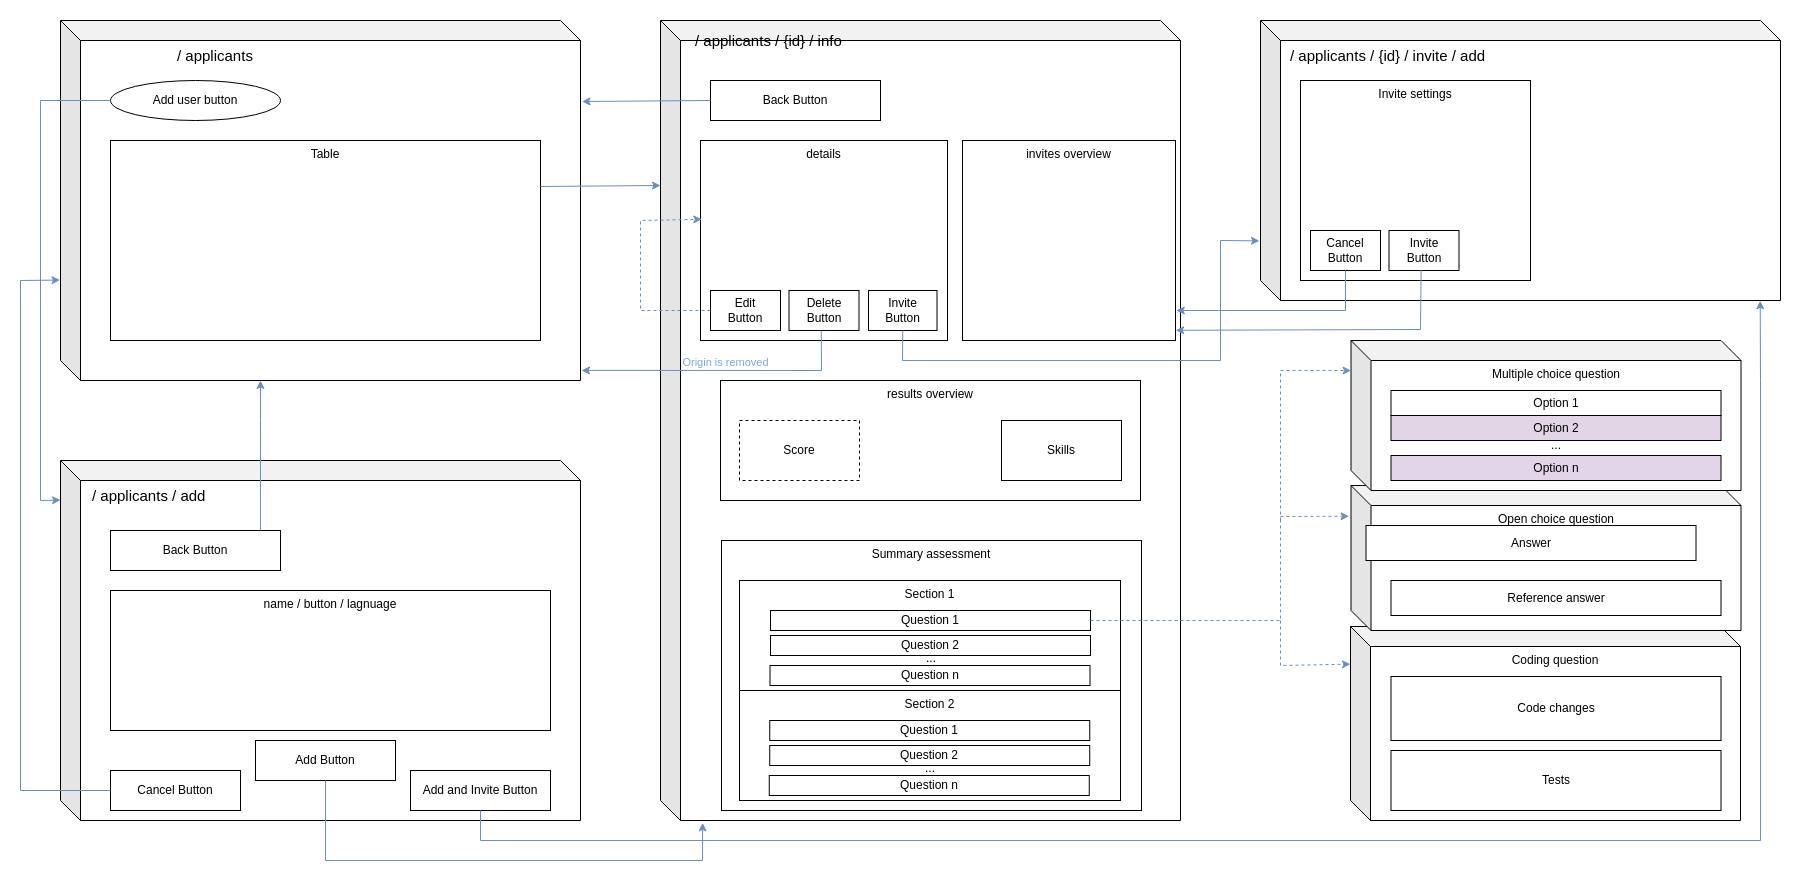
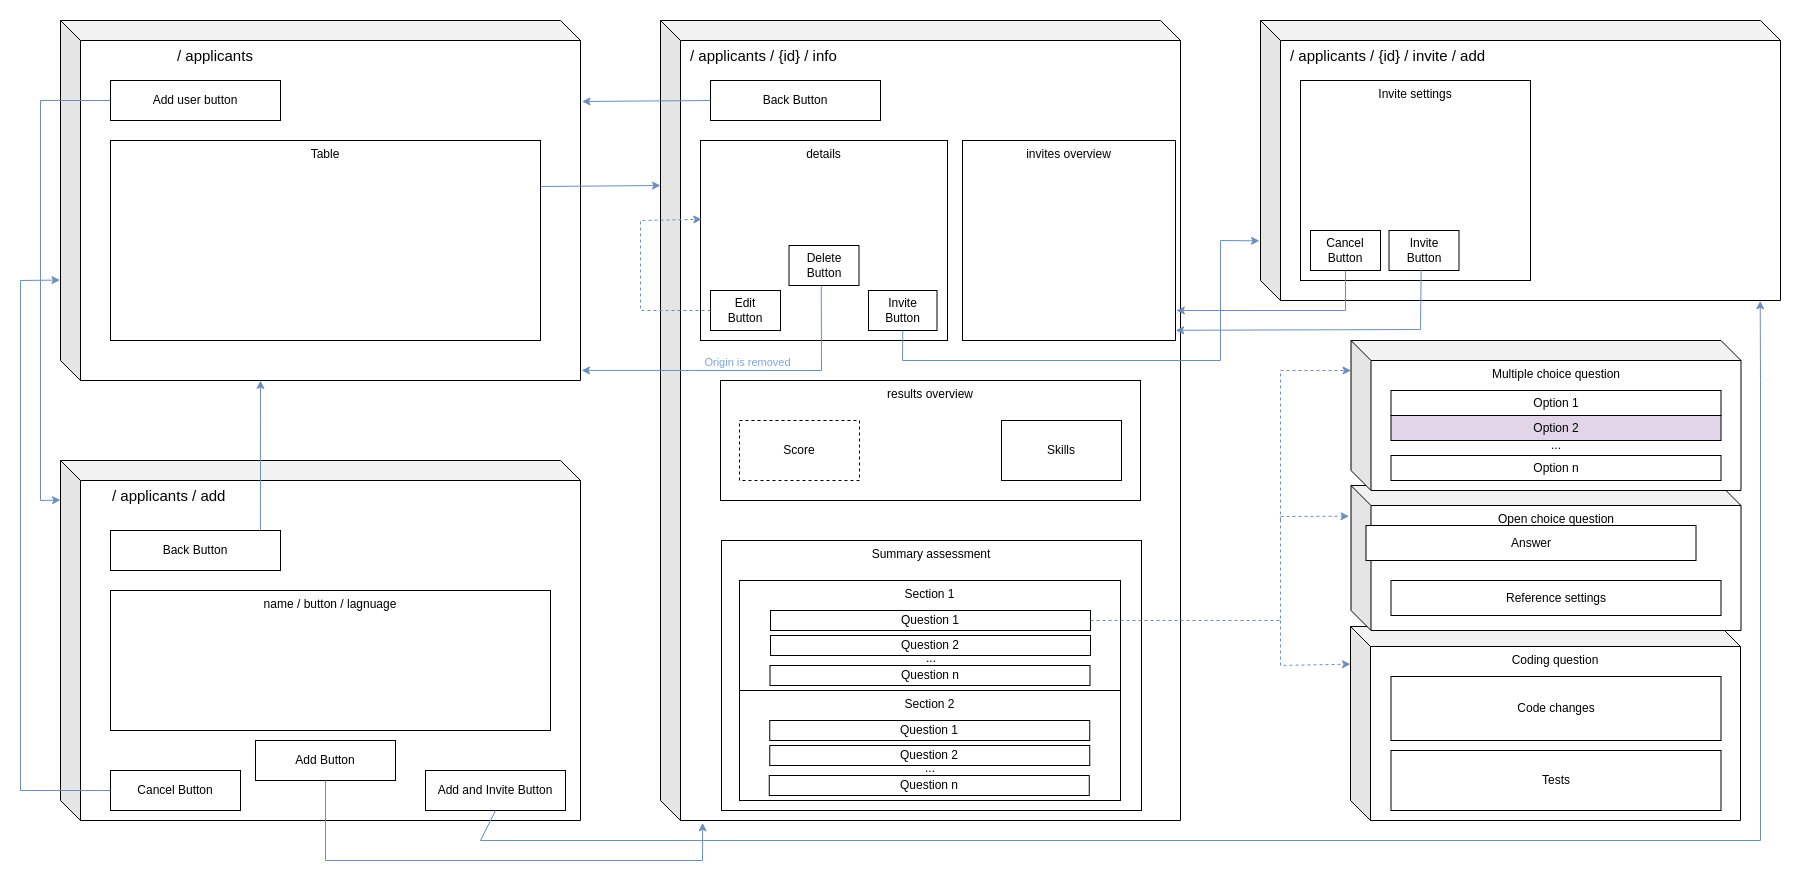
node "/ applicants / {id} / info": moved (779, 41) -> (774, 56)
node "Add user button": shape ellipse -> rectangle
node "Delete Button": moved (824, 311) -> (824, 266)
node "Option n": fillcolor #e1d5e7 -> #ffffff
node "/ applicants / add": moved (176, 496) -> (196, 496)
node "Reference answer": label "Reference answer" -> "Reference settings"
node "Add and Invite Button": moved (481, 791) -> (496, 791)
